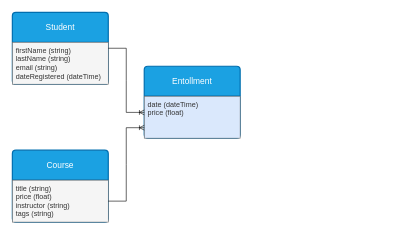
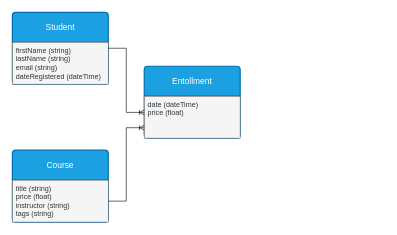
node "date (dateTime) price (float)": fillcolor #dae8fc -> #f5f5f5
